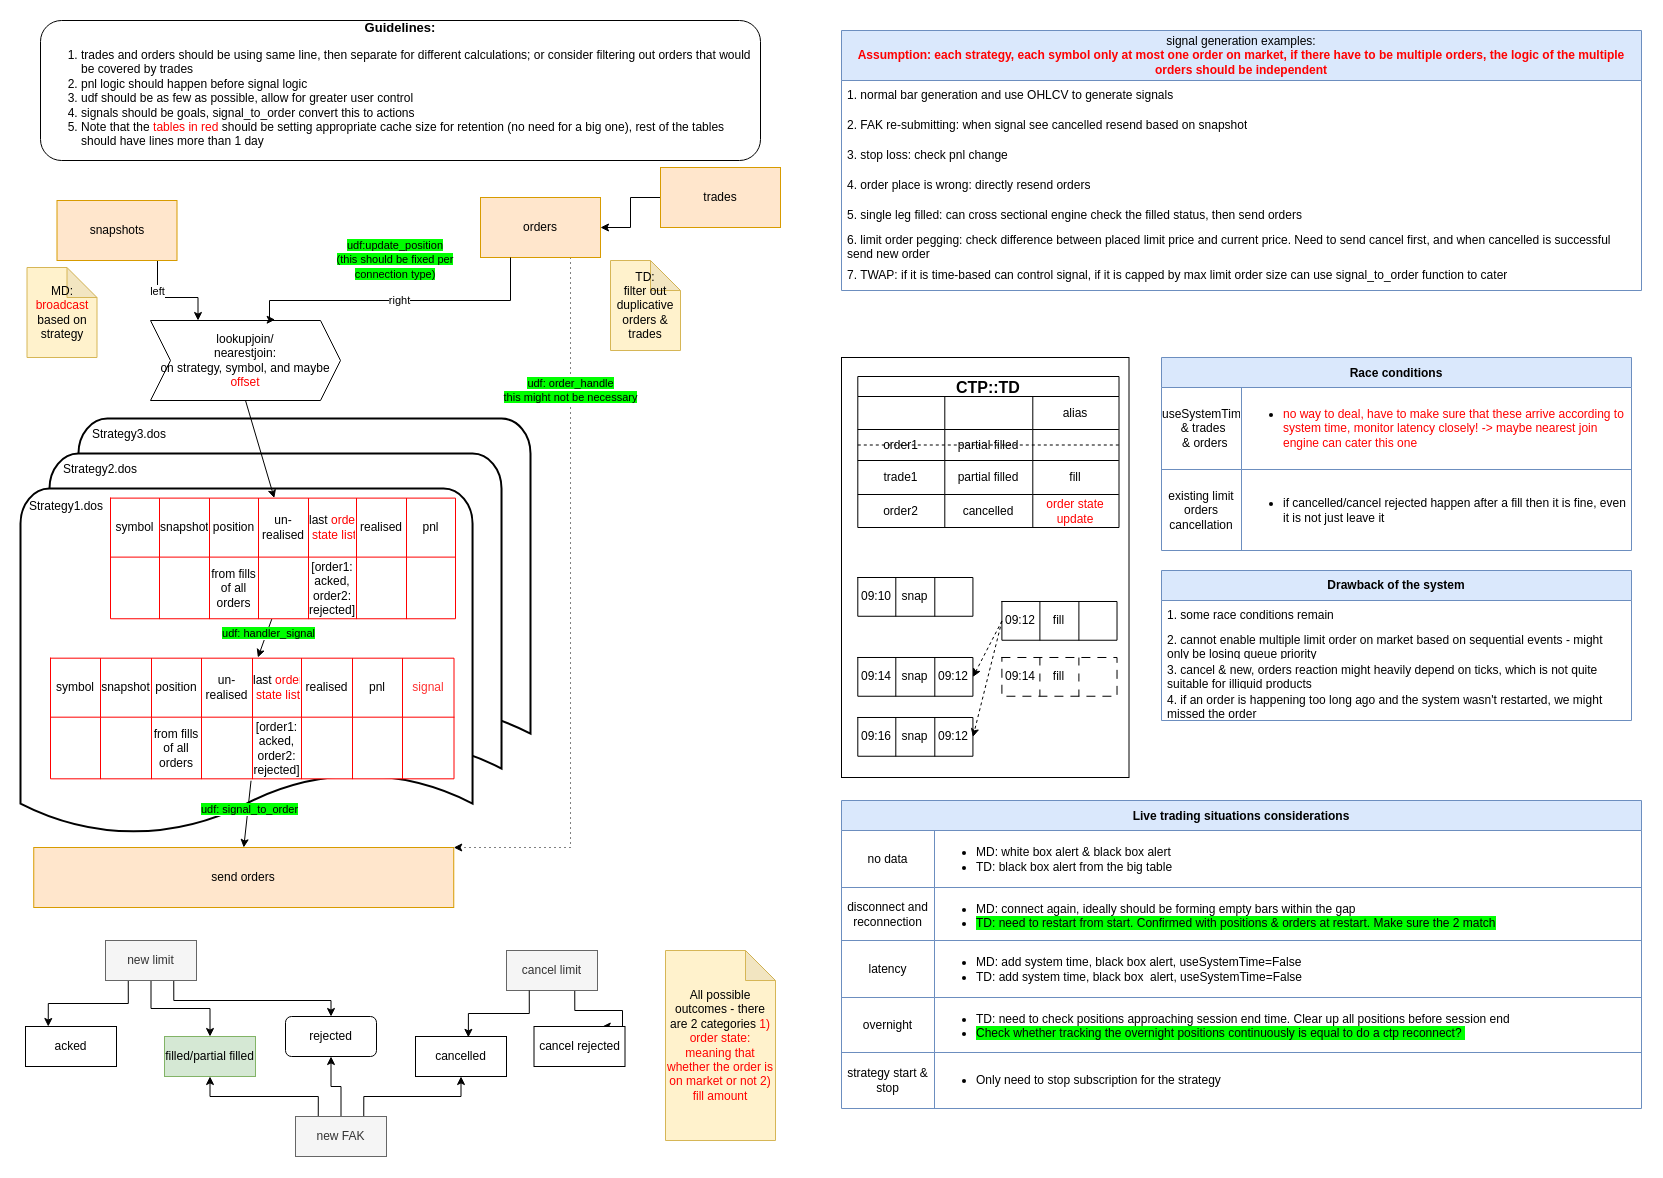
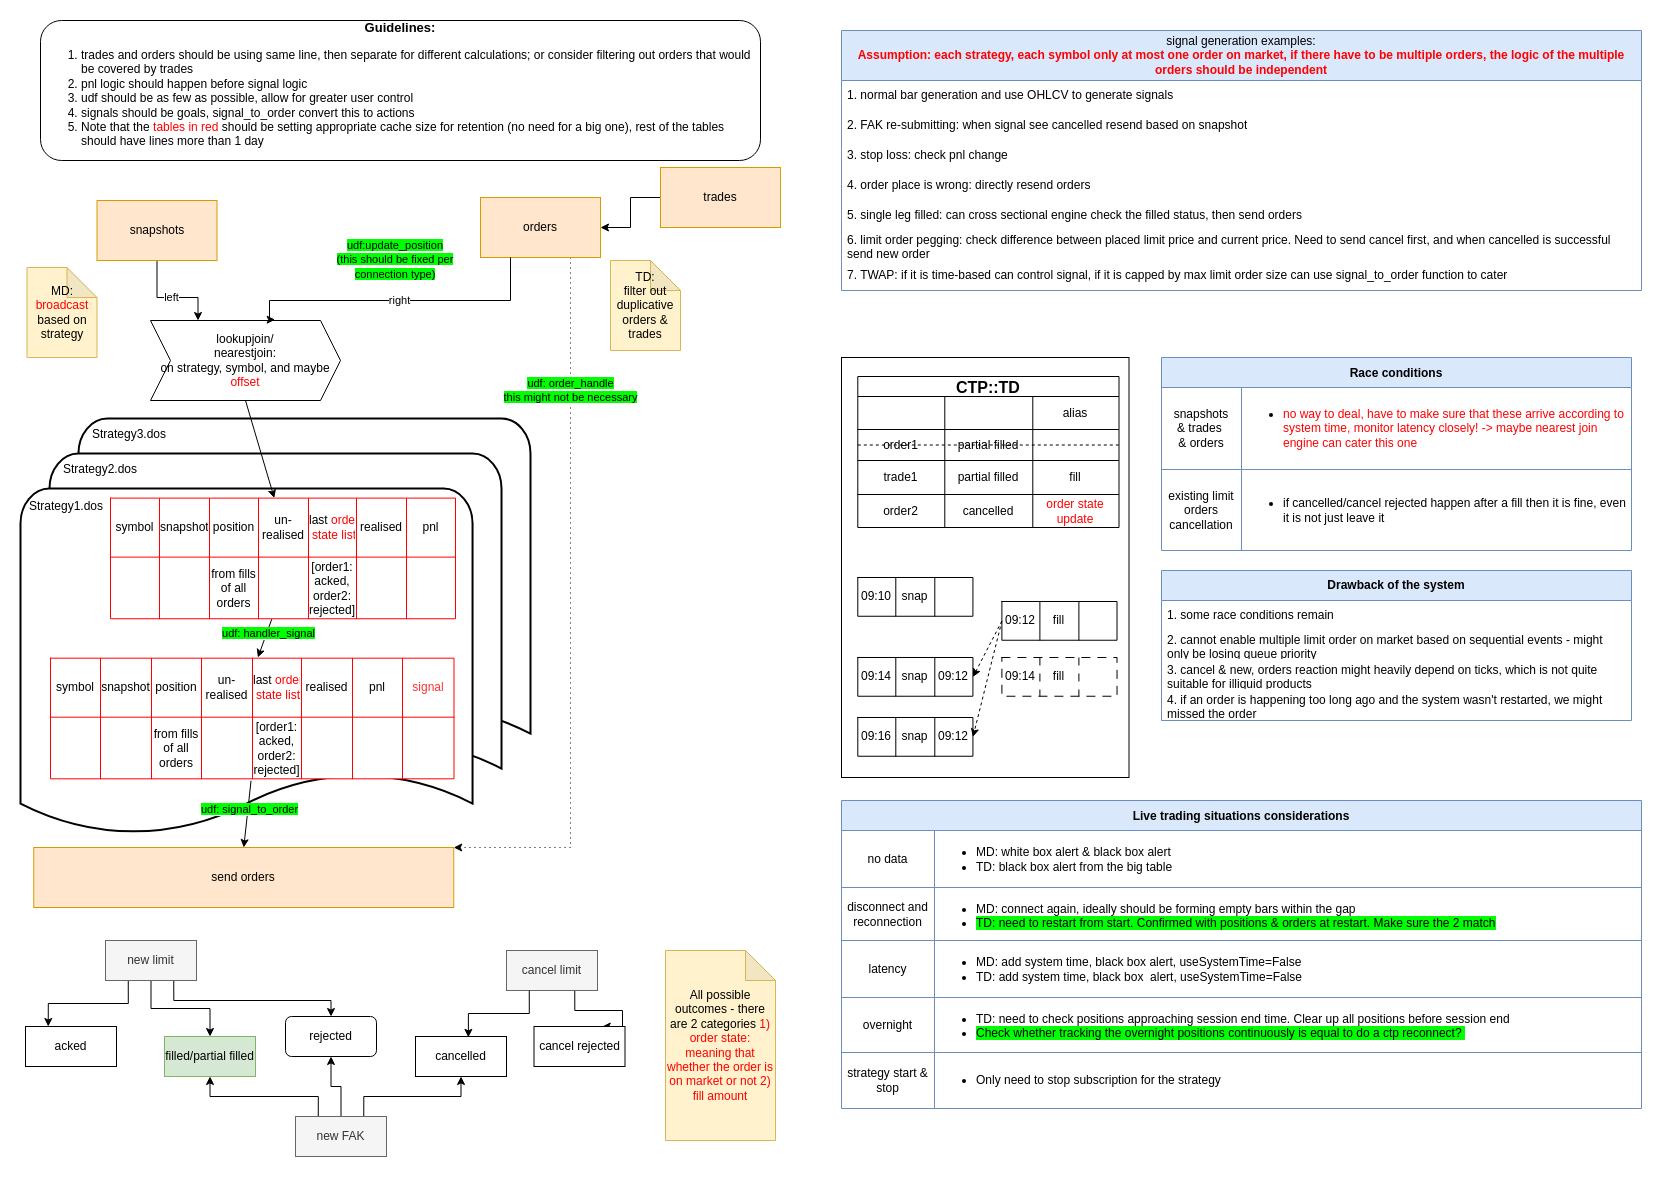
node "snapshots": moved (117, 231) -> (157, 231)
node "useSystemTime & trades & orders": label "useSystemTime & trades & orders" -> "snapshots & trades & orders"
